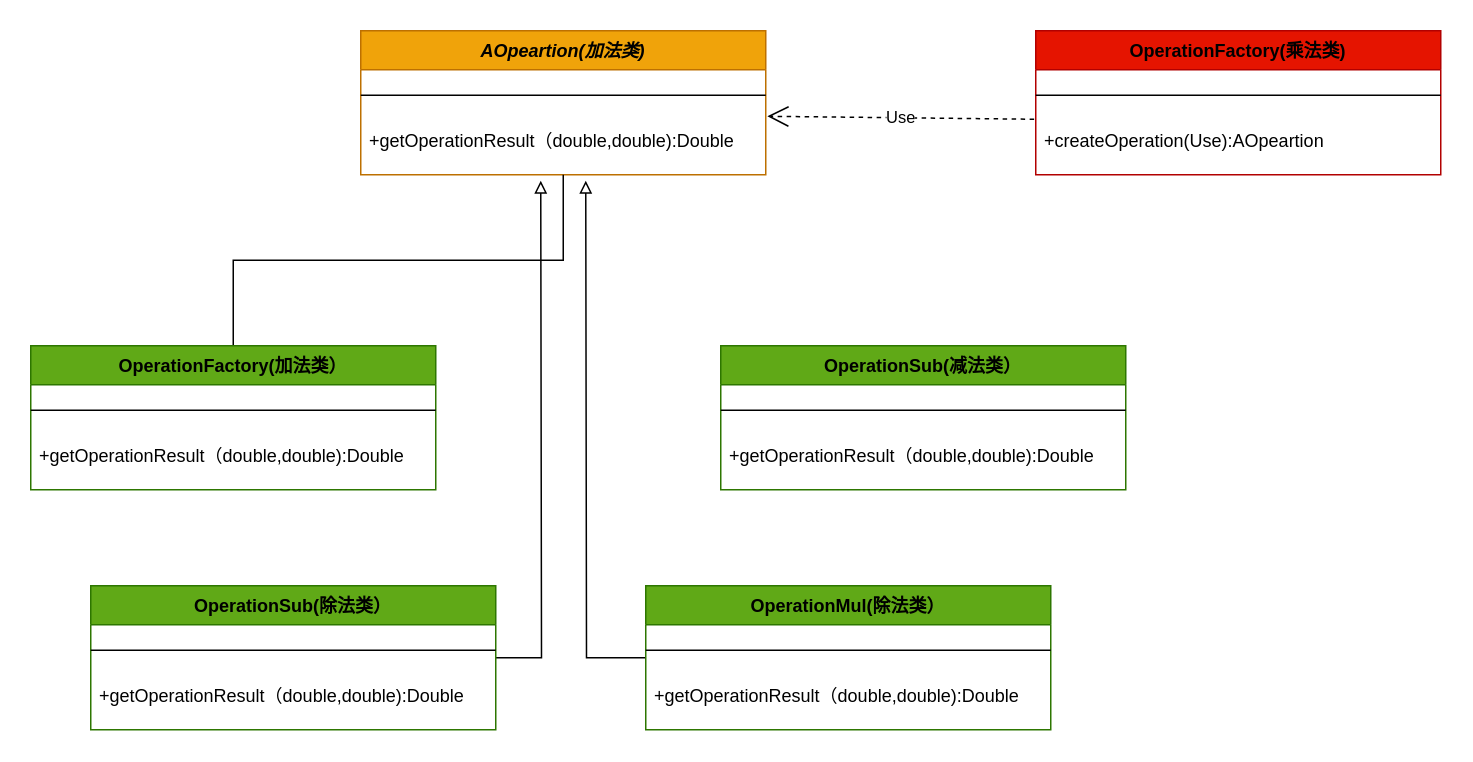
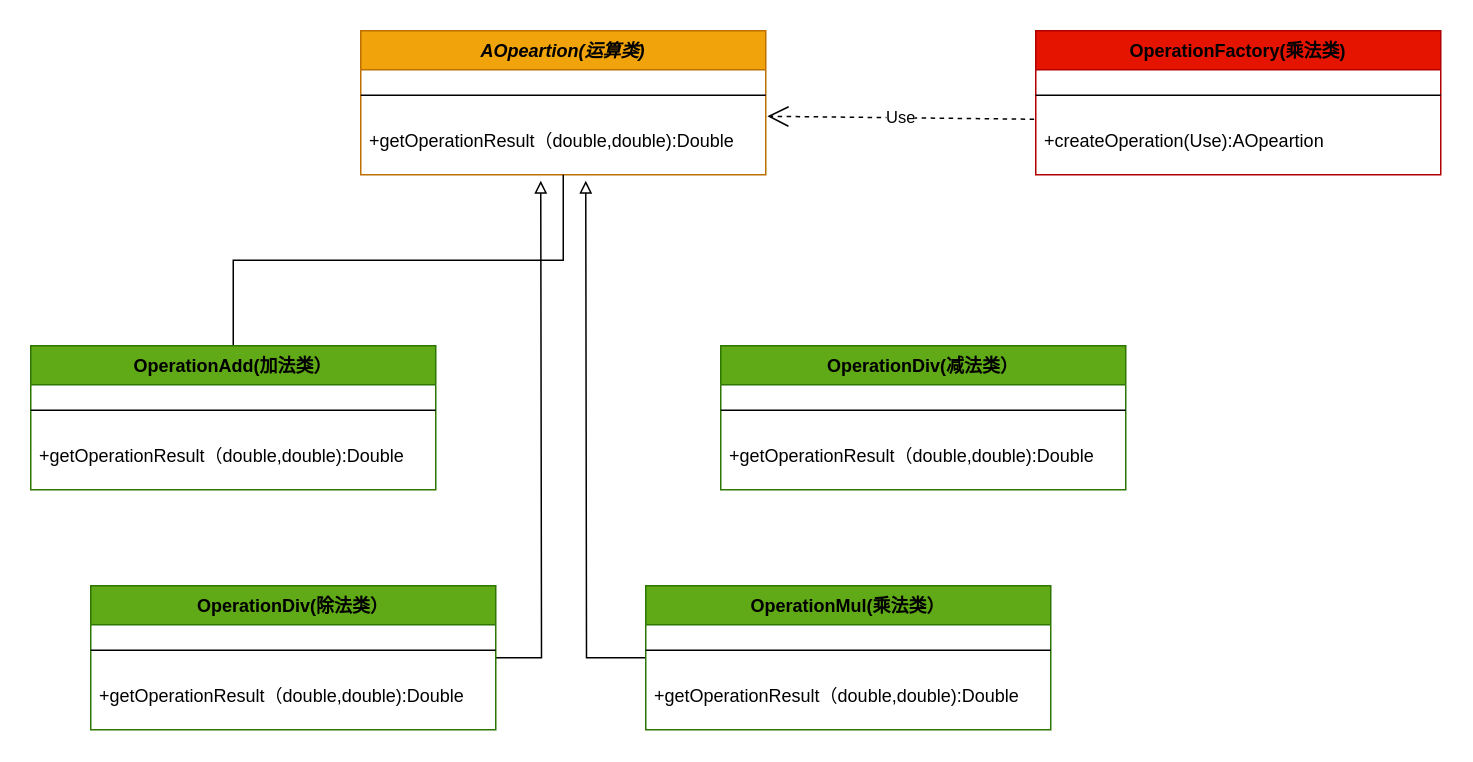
node "AOpeartion(加法类)": label "AOpeartion(加法类)" -> "AOpeartion(运算类)"
node "OperationFactory(加法类）": label "OperationFactory(加法类）" -> "OperationAdd(加法类）"
node "OperationSub(减法类）": label "OperationSub(减法类）" -> "OperationDiv(减法类）"
node "OperationSub(除法类）": label "OperationSub(除法类）" -> "OperationDiv(除法类）"
node "OperationMul(除法类）": label "OperationMul(除法类）" -> "OperationMul(乘法类）"
